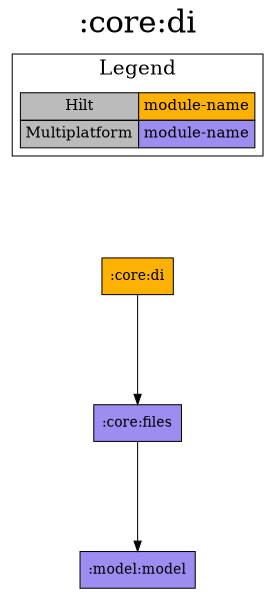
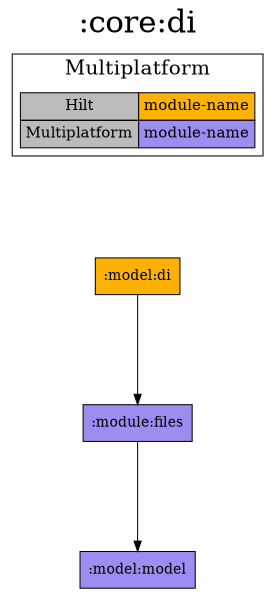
cluster "Legend": label "Legend" -> "Multiplatform"
node ":core:di": label ":core:di" -> ":model:di"
node ":core:files": label ":core:files" -> ":module:files"
